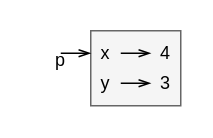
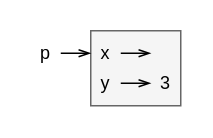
node "4": removed
node "p": moved (61, 61) -> (46, 53)
